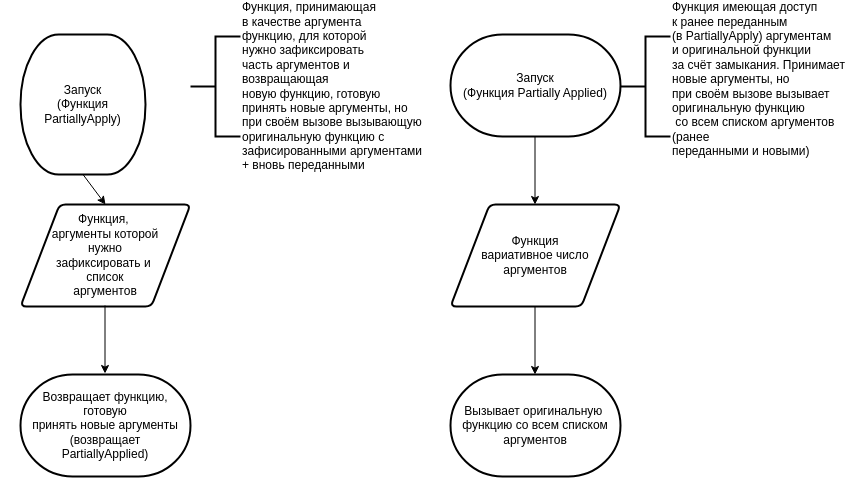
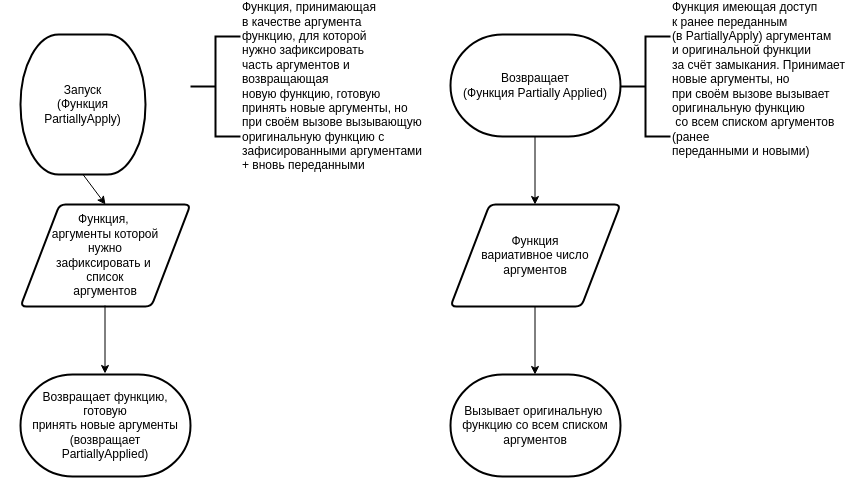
node "Запуск (Функция Partially Applied)": label "Запуск (Функция Partially Applied)" -> "Возвращает (Функция Partially Applied)"
